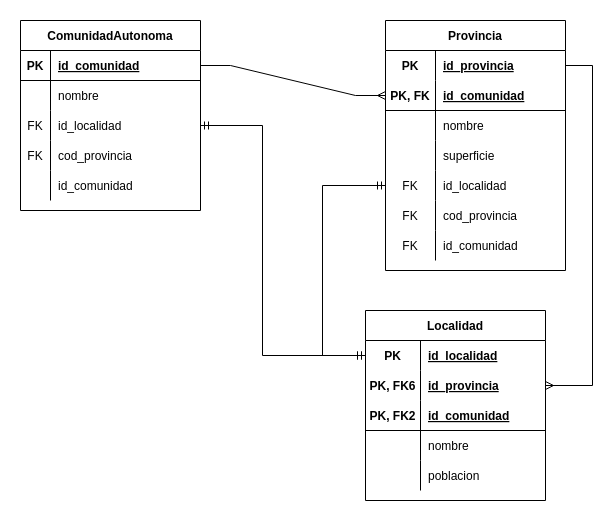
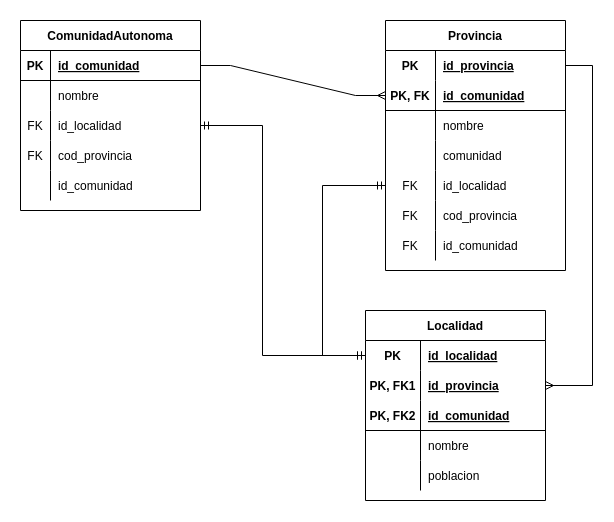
node "superficie": label "superficie" -> "comunidad"
node "PK, FK6": label "PK, FK6" -> "PK, FK1"
